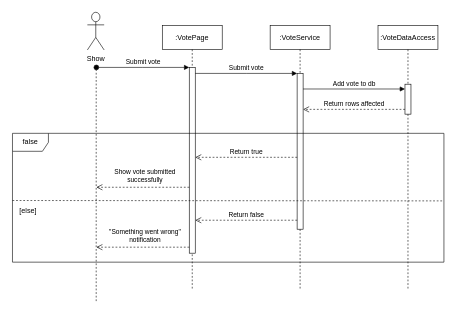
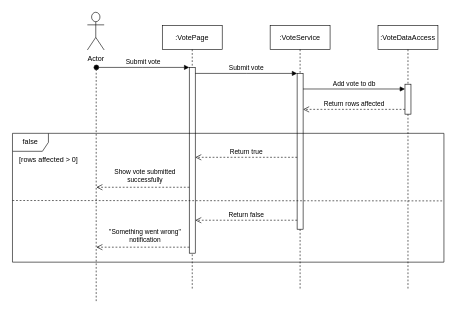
node "Show": label "Show" -> "Actor"
node "[rows affected > 0]": added
node "[else]": removed
